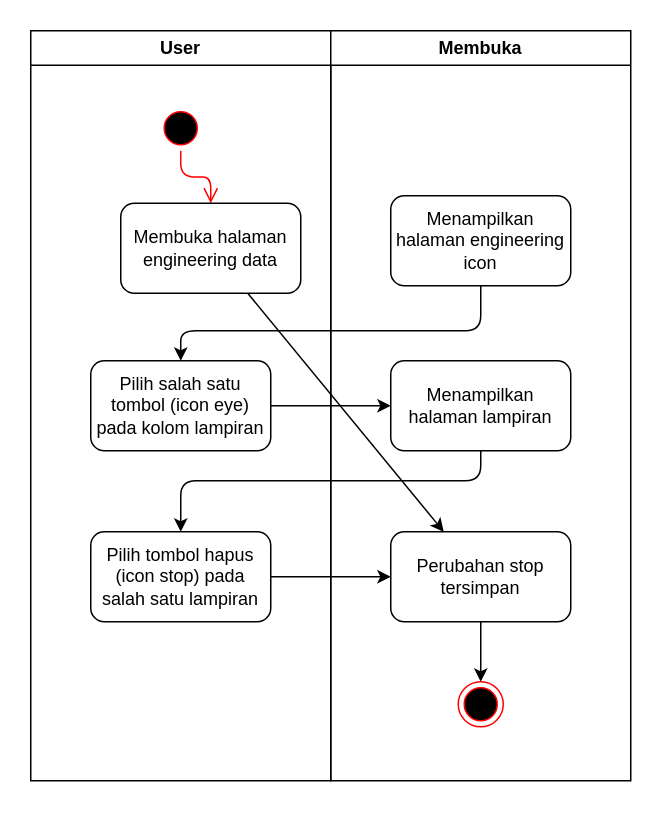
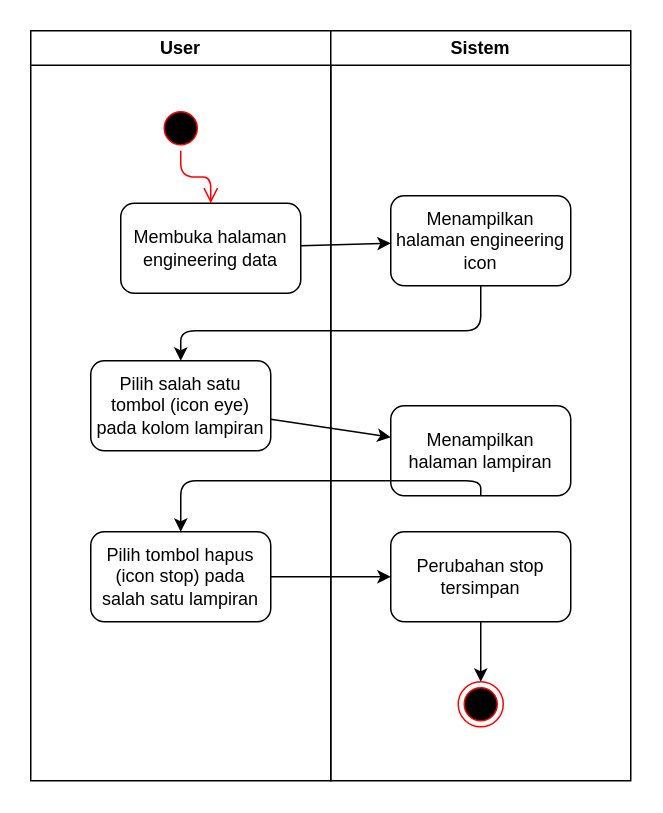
node "Membuka": label "Membuka" -> "Sistem"
node "Menampilkan halaman lampiran": moved (481, 406) -> (481, 451)
edge "Membuka halaman engineering data" -> "Perubahan stop tersimpan": now "Membuka halaman engineering data" -> "Menampilkan halaman engineering icon"
